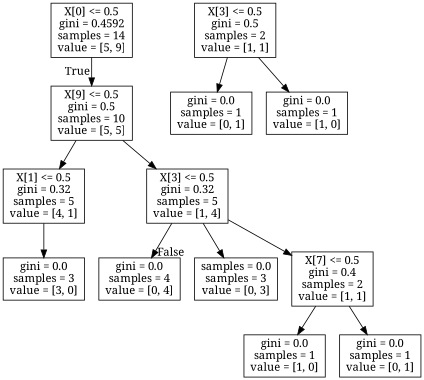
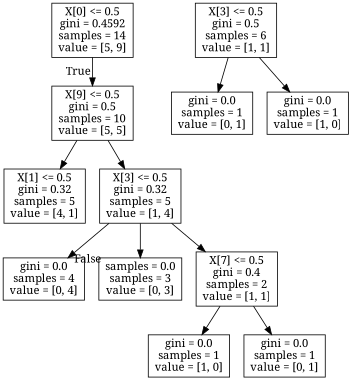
node "X[3] <= 0.5 gini = 0.5 samples = 2 value = [1, 1]": label "X[3] <= 0.5 gini = 0.5 samples = 2 value = [1, 1]" -> "X[3] <= 0.5 gini = 0.5 samples = 6 value = [1, 1]"
node "gini = 0.0 samples = 3 value = [3, 0]": removed
